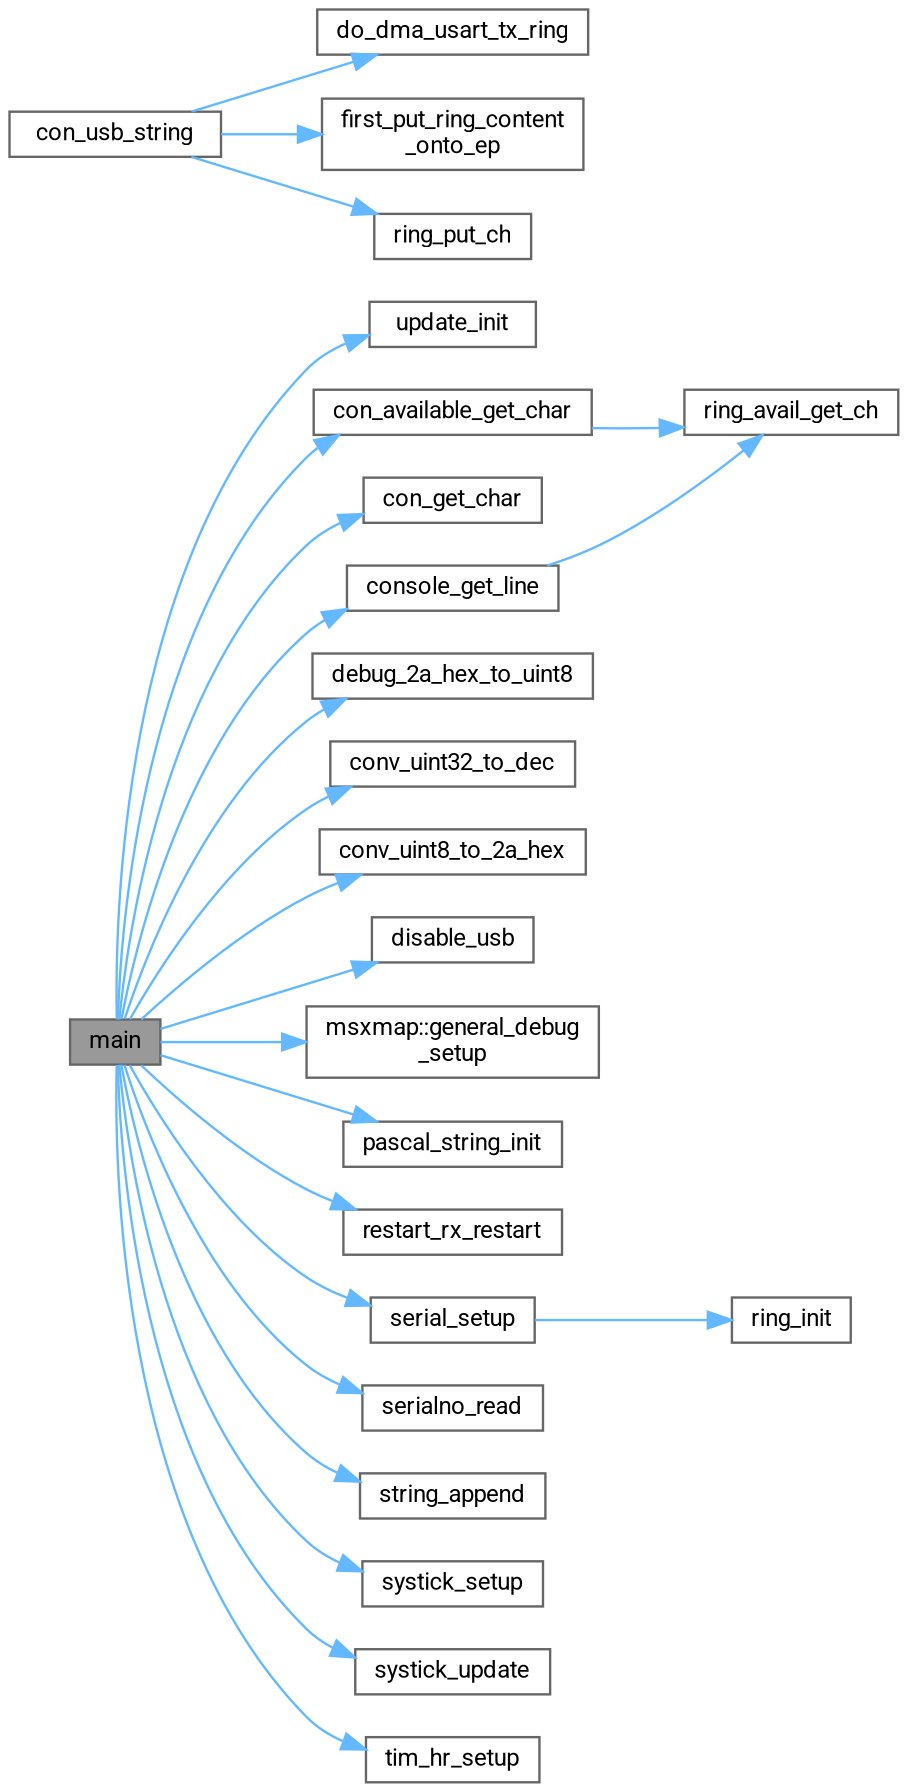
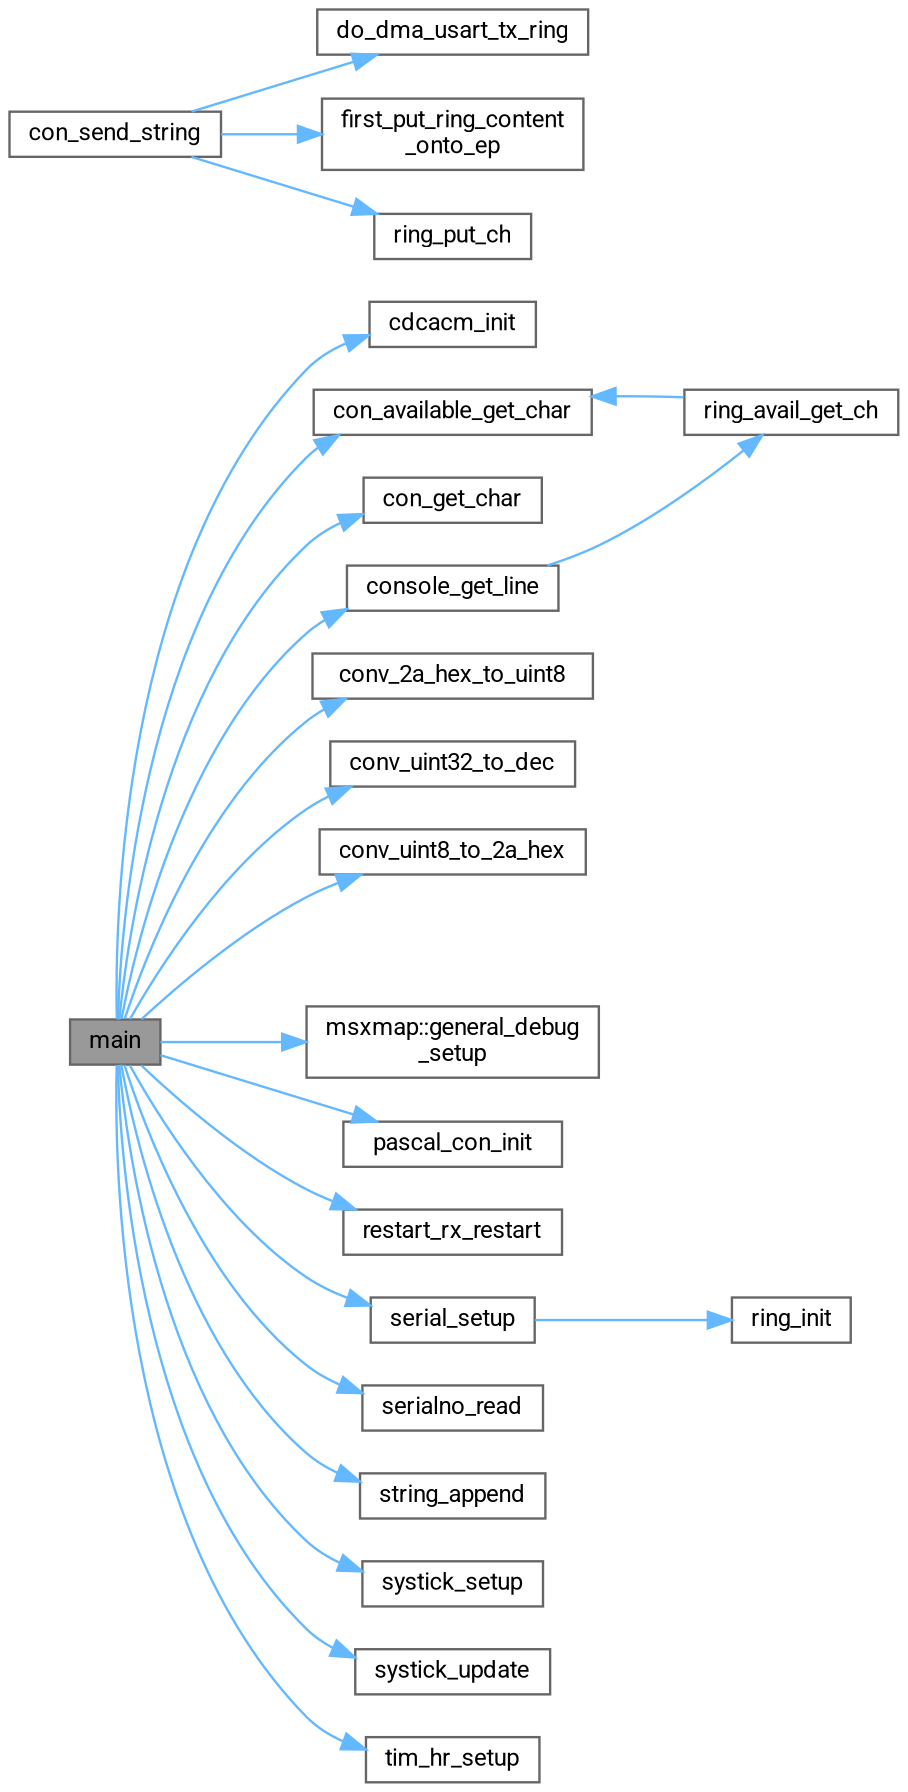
node "con_usb_string": label "con_usb_string" -> "con_send_string"
node "update_init": label "update_init" -> "cdcacm_init"
edge "con_available_get_char" -> "ring_avail_get_ch": reversed
node "debug_2a_hex_to_uint8": label "debug_2a_hex_to_uint8" -> "conv_2a_hex_to_uint8"
node "disable_usb": removed
node "pascal_string_init": label "pascal_string_init" -> "pascal_con_init"
